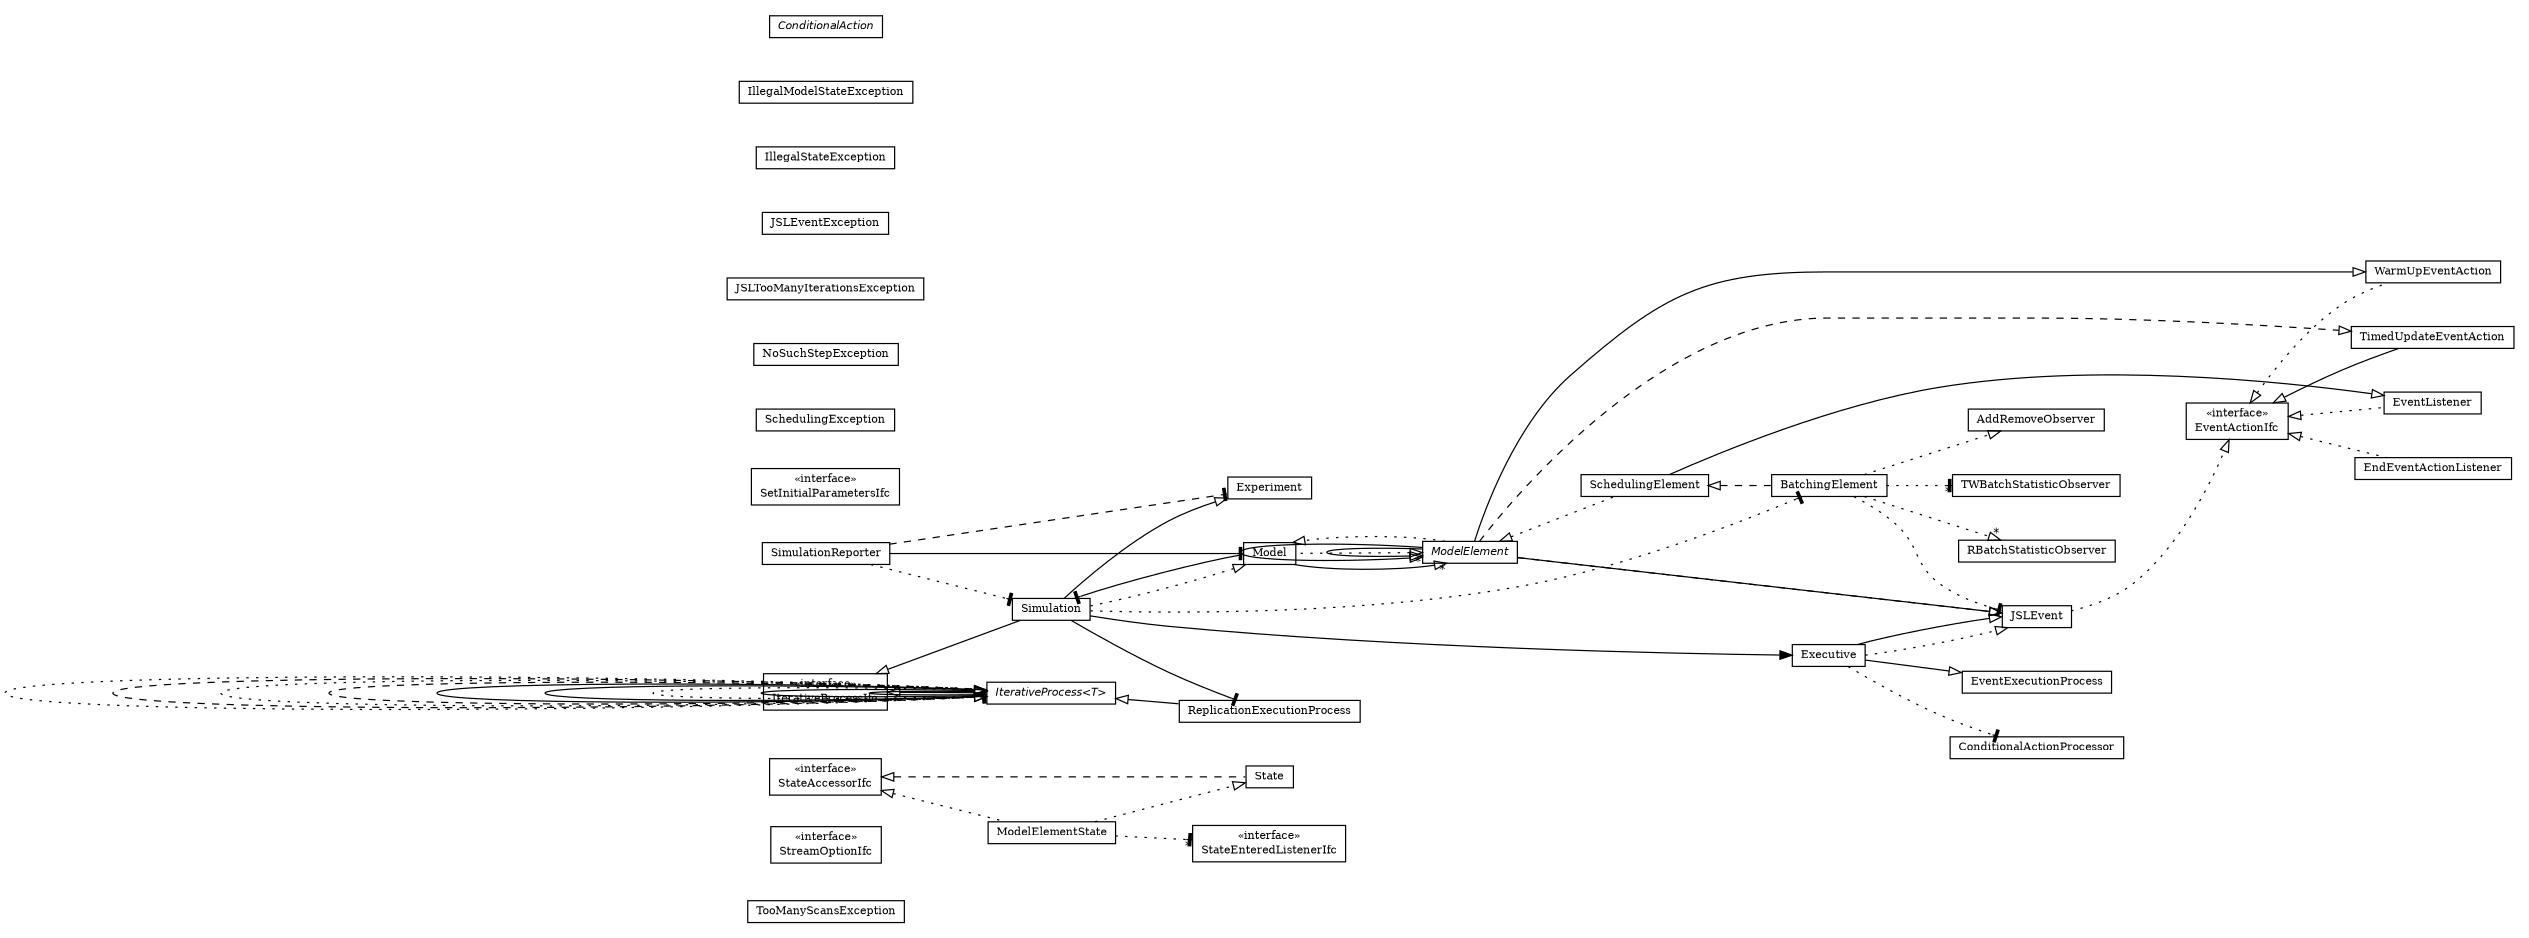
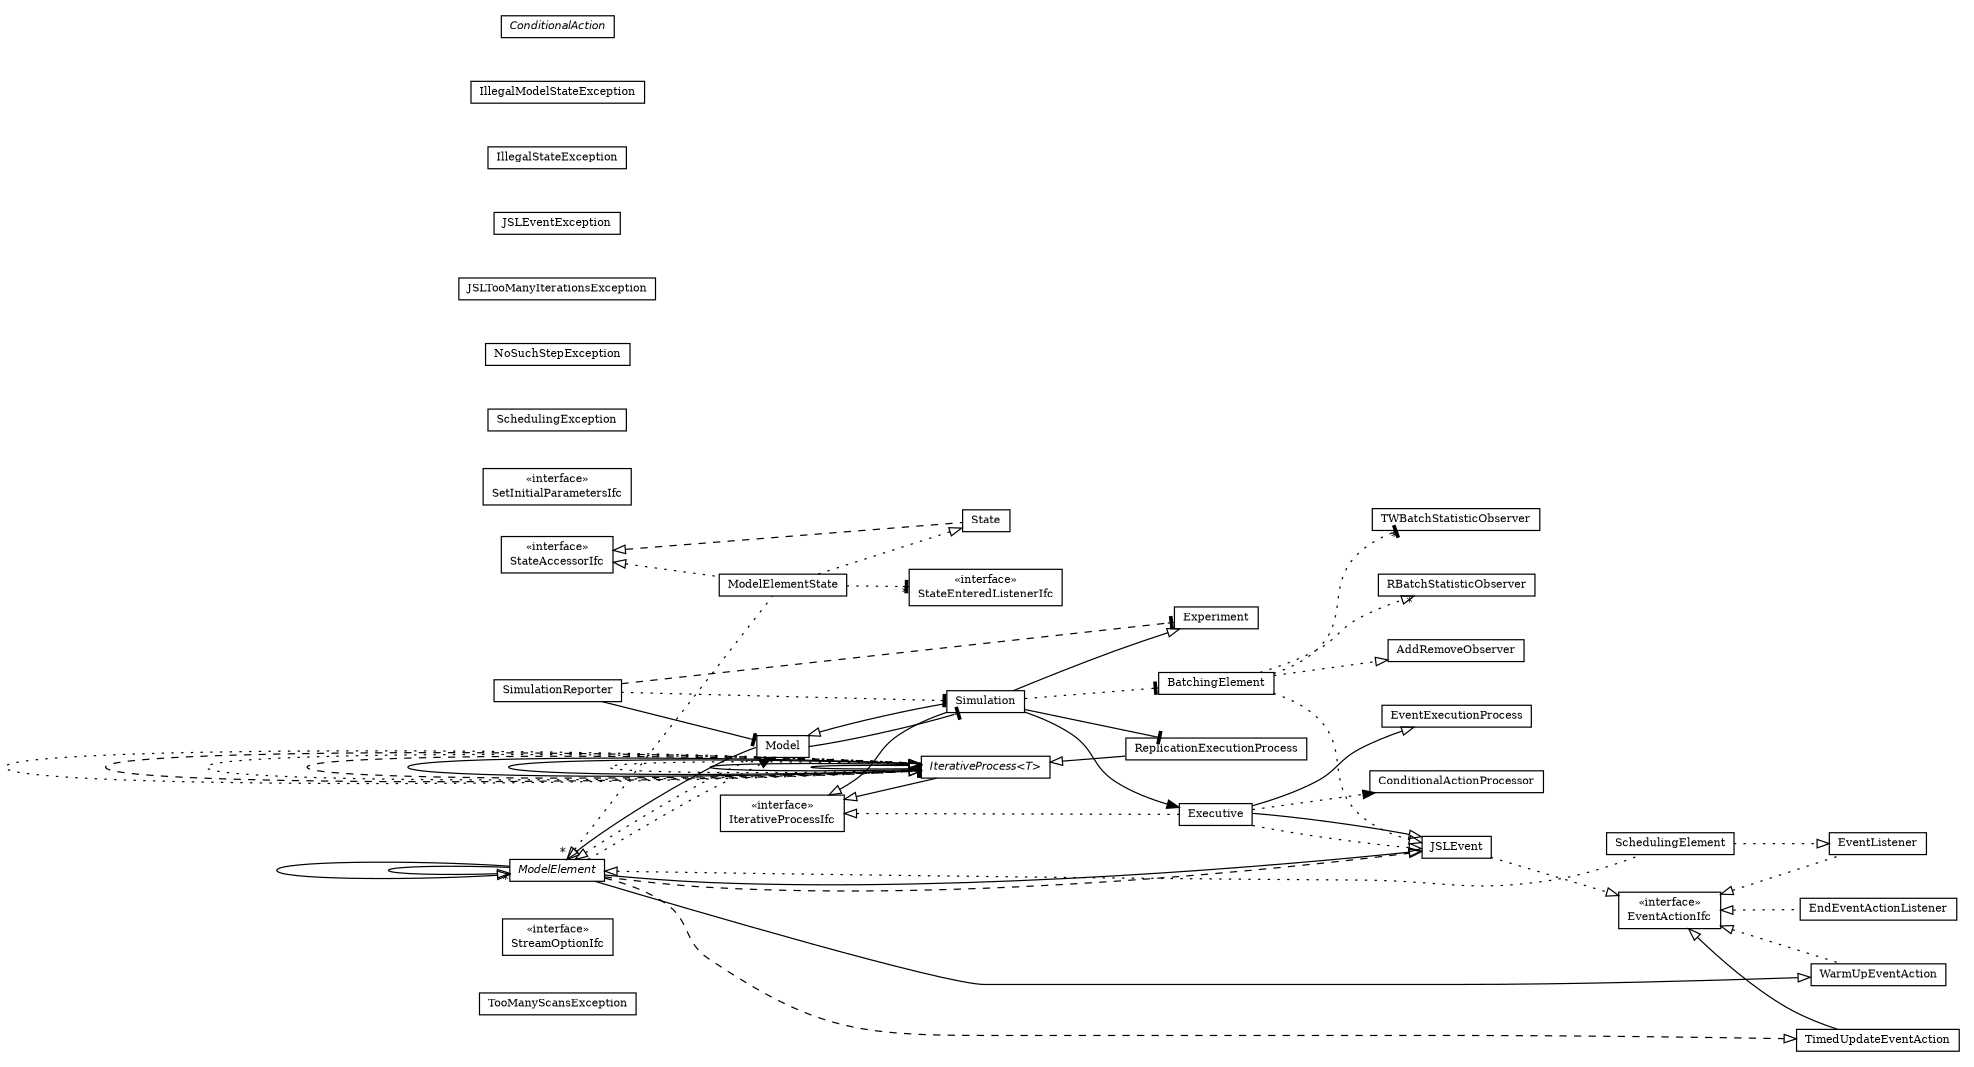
edge "SchedulingElement" -> "EventListener": style solid -> dotted
edge "BatchingElement" -> "SchedulingElement": removed
edge "ModelElement" -> "Model": arrowhead onormal -> normal
edge "BatchingElement" -> "JSLEvent": arrowhead tee -> onormal
edge "Simulation" -> "Model": style dotted -> solid
edge "Executive" -> "ConditionalActionProcessor": arrowhead tee -> normal
edge "ModelElementState" -> "ModelElement": added
edge "Executive" -> "IterativeProcessIfc": added
